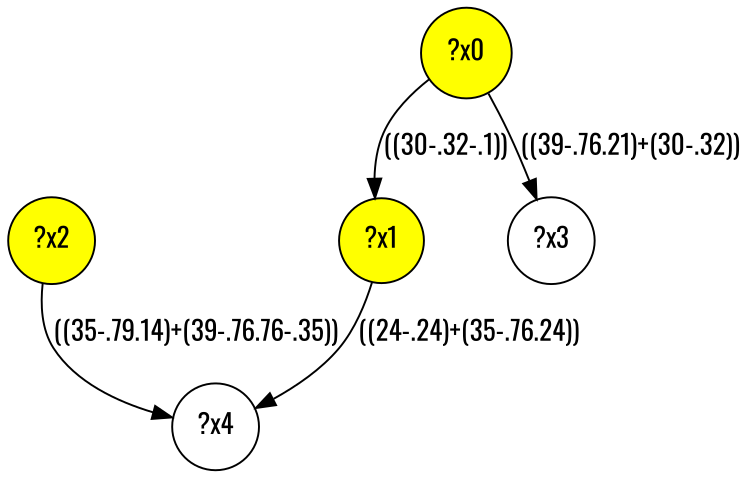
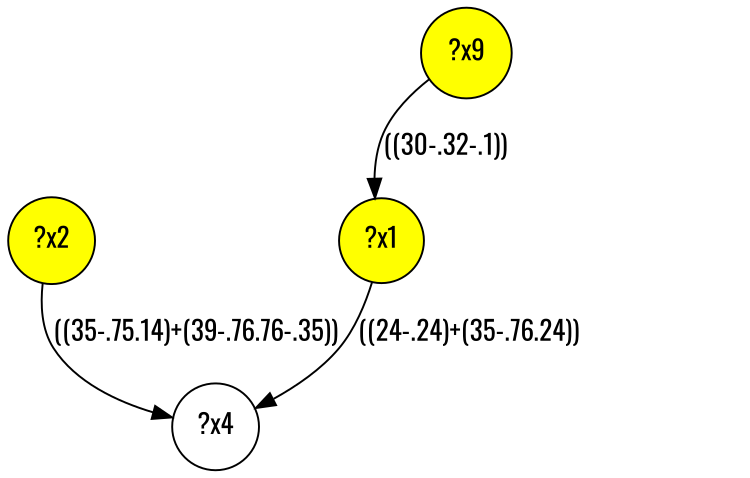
node "?x0": label "?x0" -> "?x9"
node "?x3": removed
edge "?x2" -> "?x4": label "((35-.79.14)+(39-.76.76-.35))" -> "((35-.75.14)+(39-.76.76-.35))"
